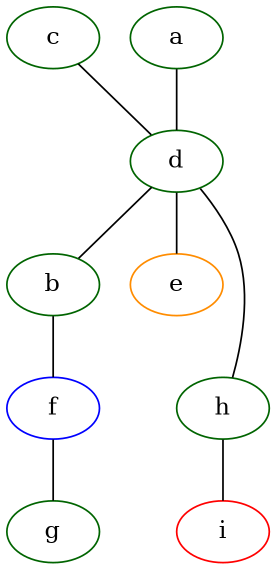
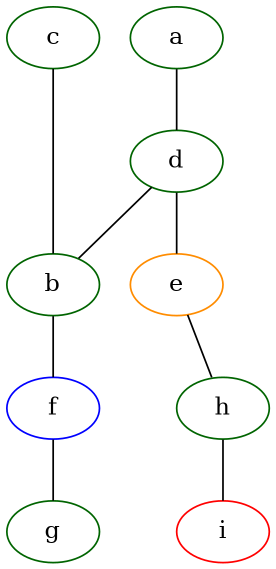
edge "c" -- "d": now "c" -- "b"
edge "d" -- "h": now "e" -- "h"
